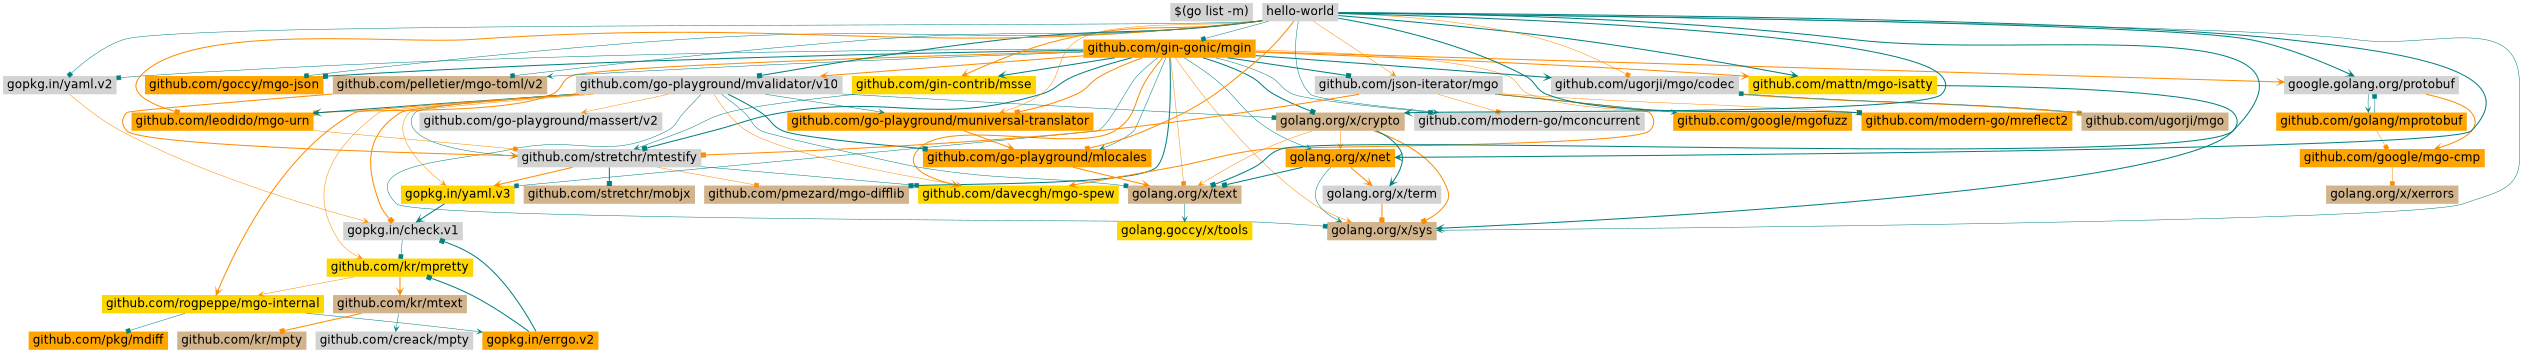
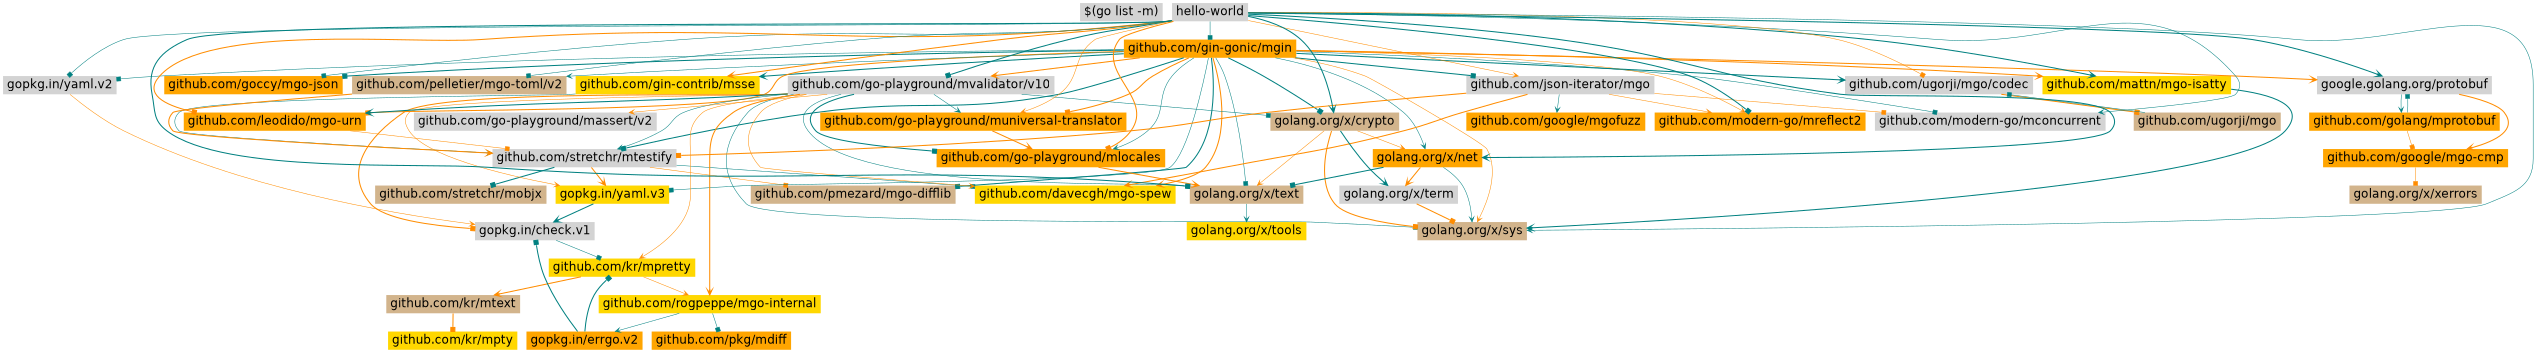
edge "github.com/gin-gonic/mgin" -> "golang.org/x/text": color darkorange -> teal
node "golang.goccy/x/tools": label "golang.goccy/x/tools" -> "golang.org/x/tools"
node "github.com/kr/mpty": fillcolor tan -> gold
node "github.com/creack/mpty": removed
